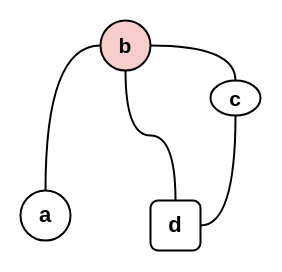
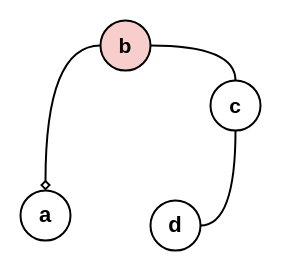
node "c": size 50x35 -> 50x50
edge "b" -- "d": removed
edge "b" -- "a": arrowhead none -> diamond
node "d": shape rounded rectangle -> ellipse
